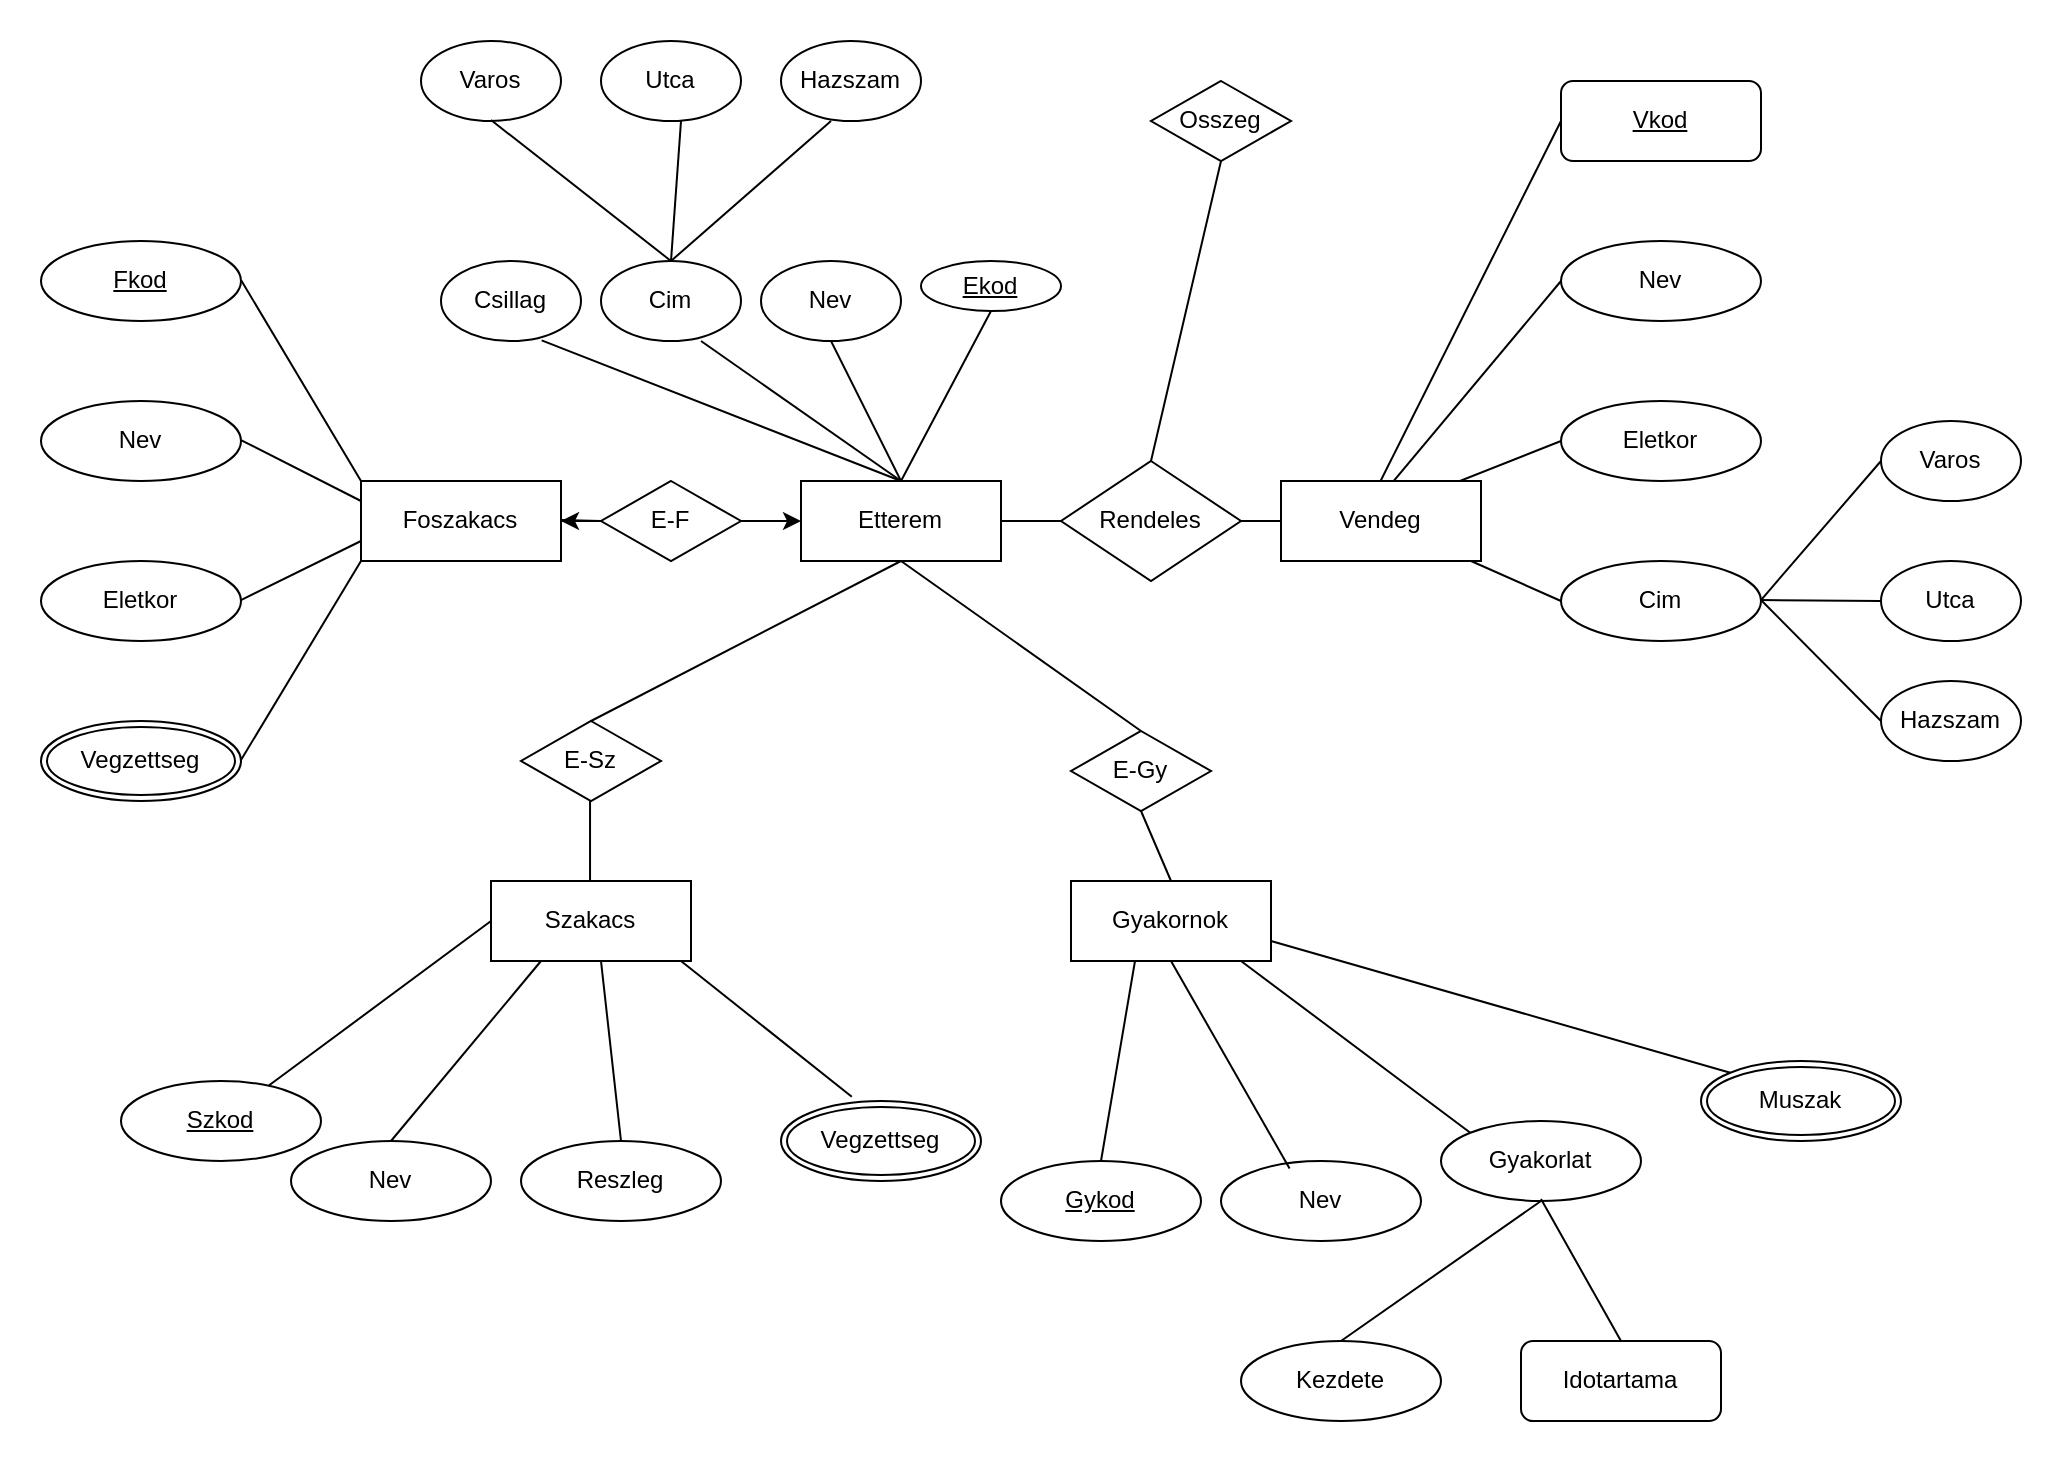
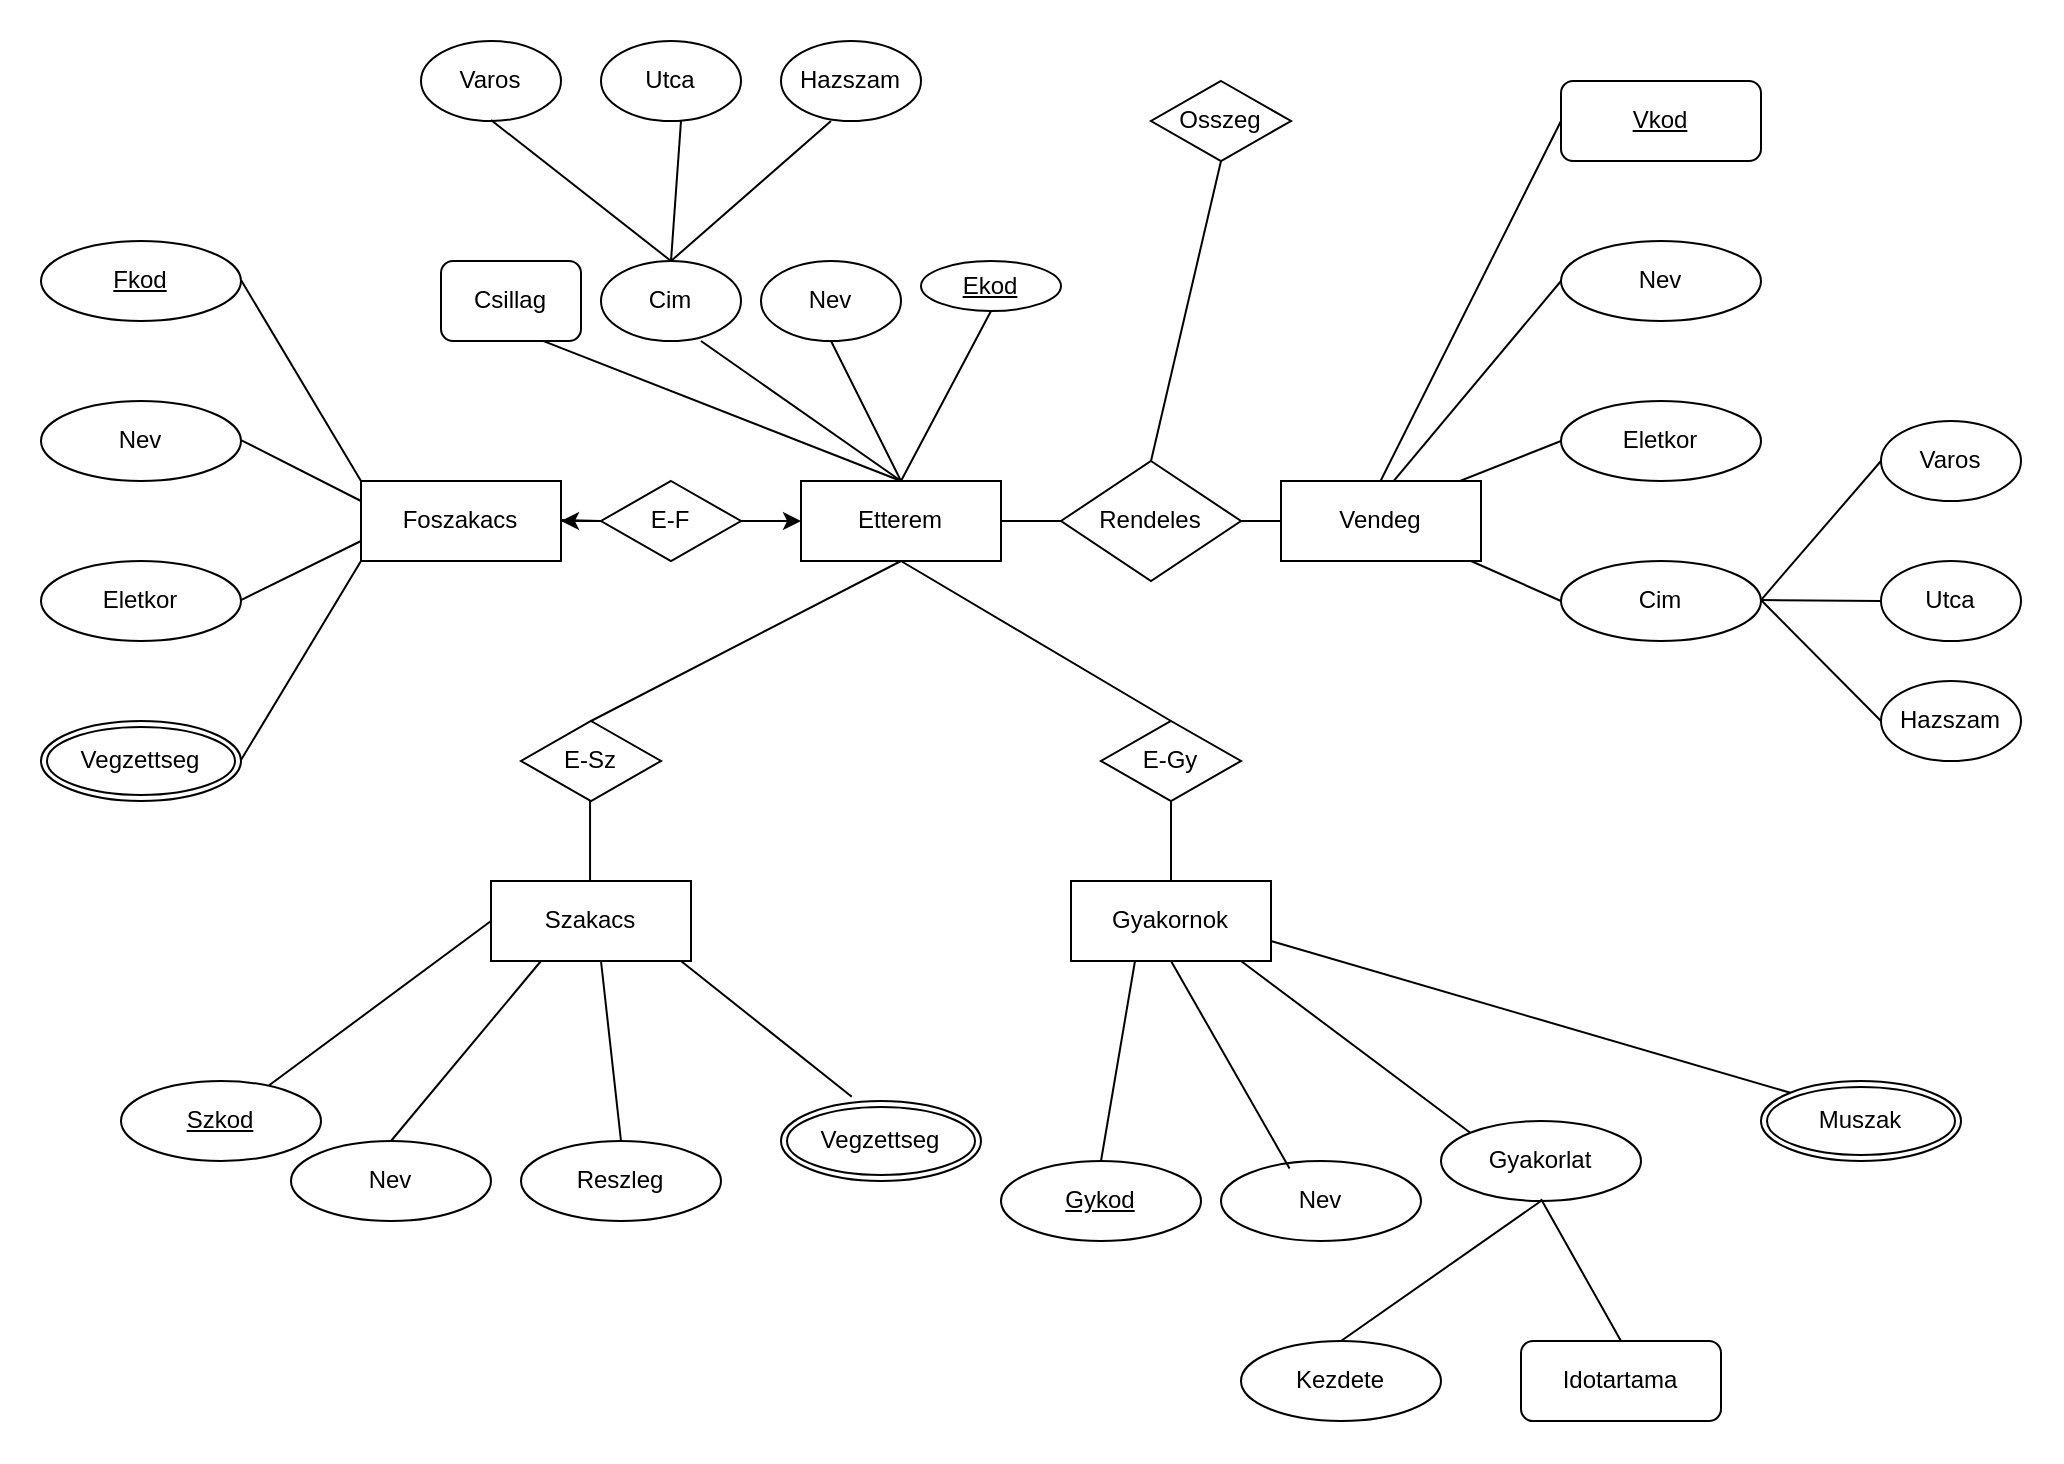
node "Csillag": shape ellipse -> rounded rectangle
node "E-Gy": moved (1141, 771) -> (1171, 761)
node "Muszak": moved (1801, 1101) -> (1861, 1121)
